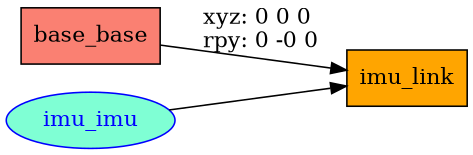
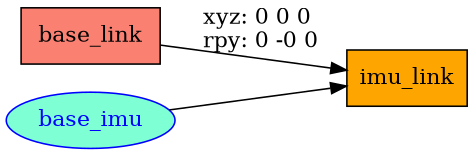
node "base_base": label "base_base" -> "base_link"
node "imu_imu": label "imu_imu" -> "base_imu"
